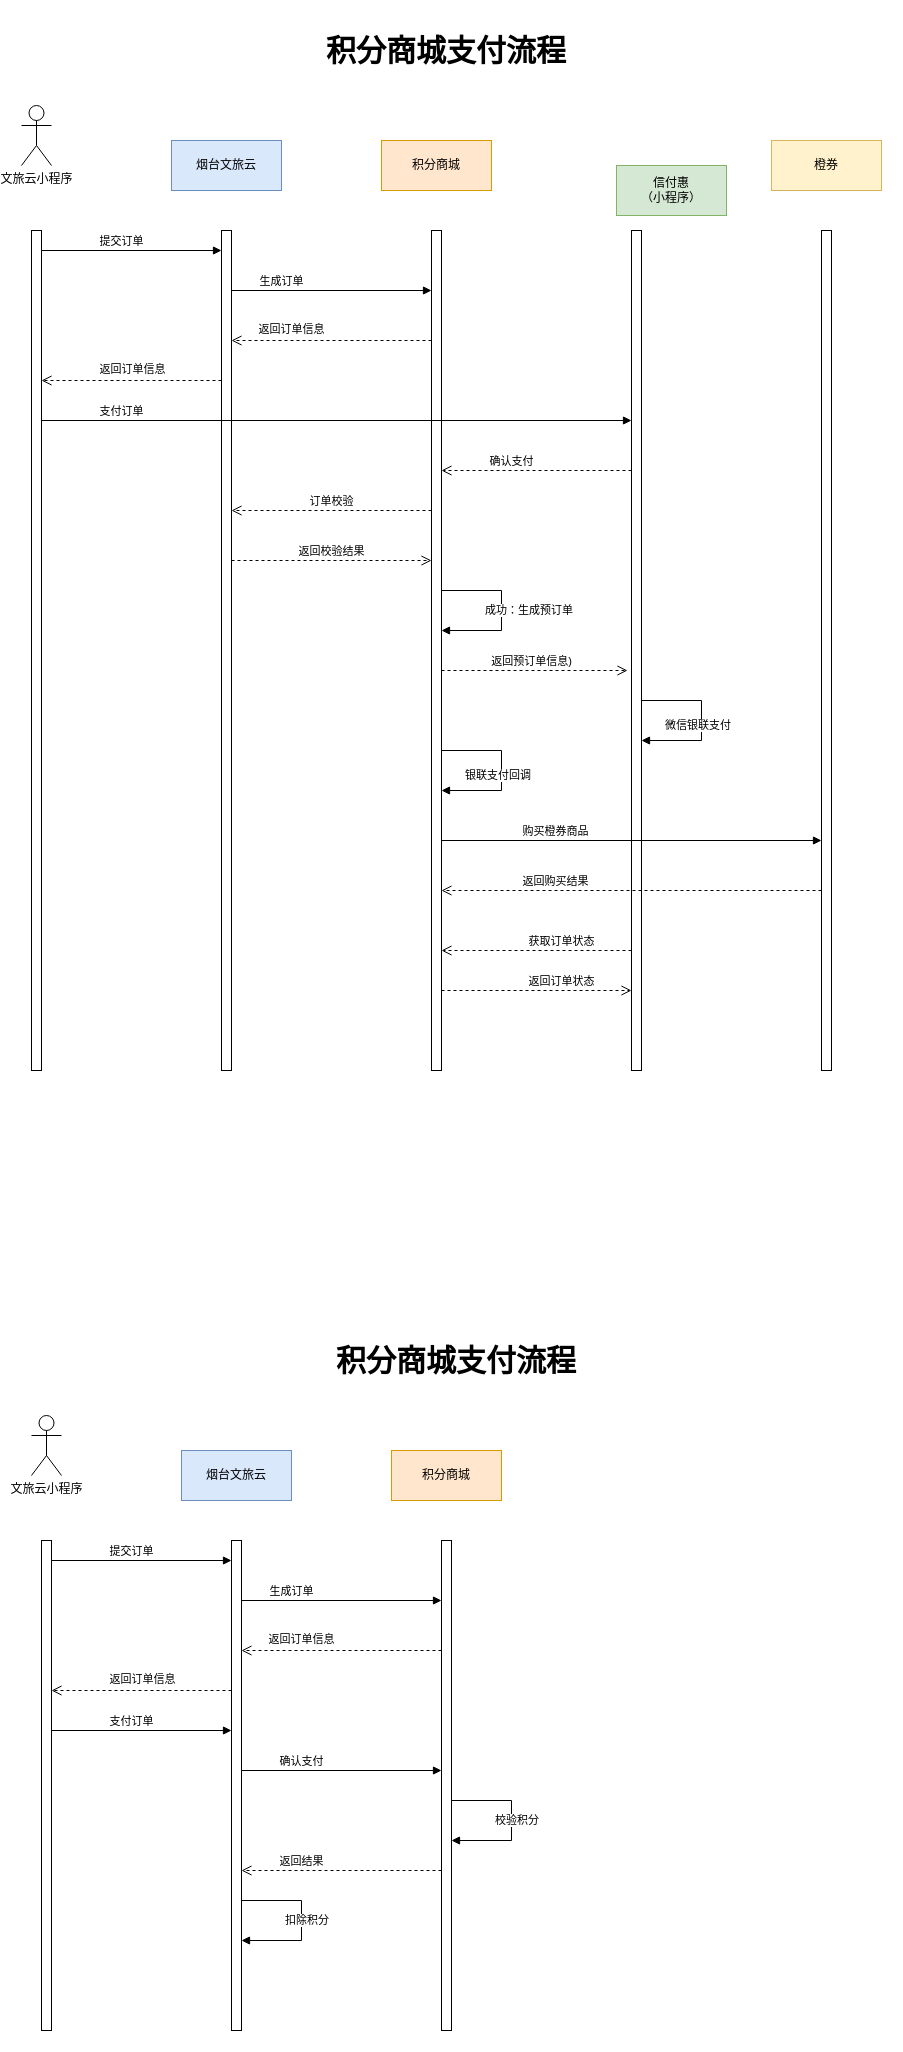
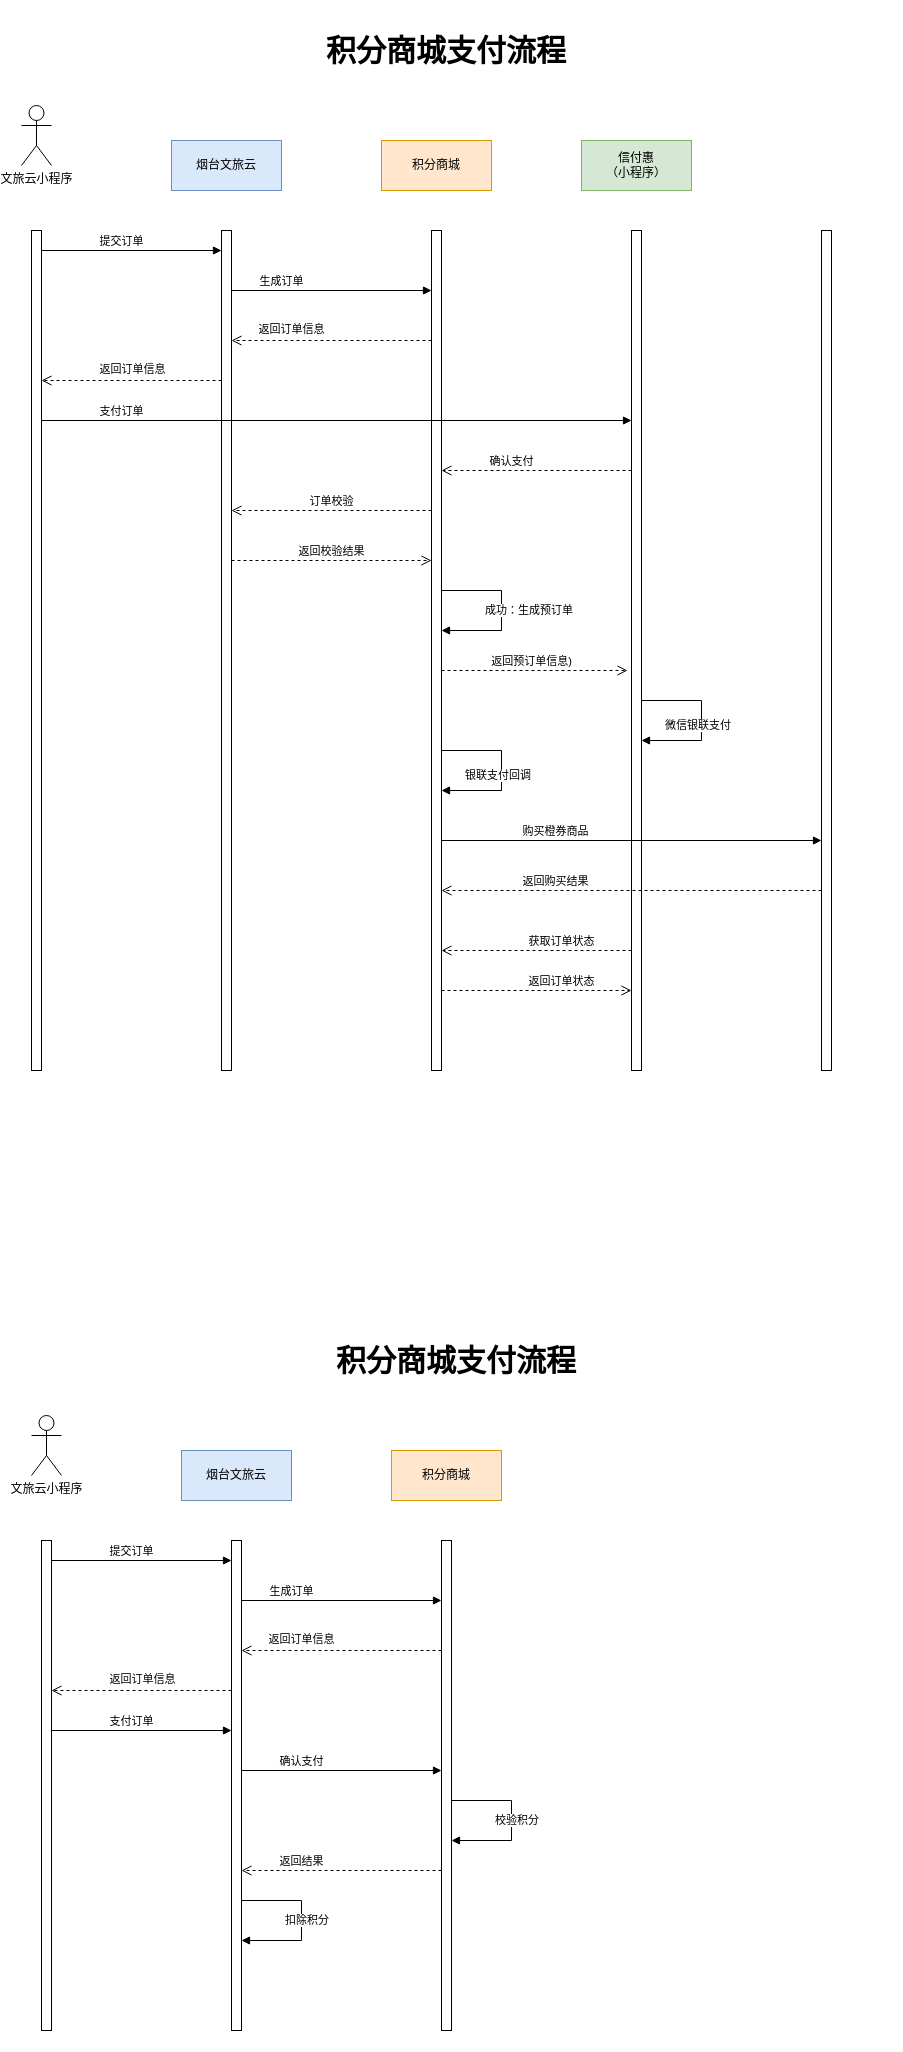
node "橙券": removed
node "信付惠 （小程序）": moved (672, 191) -> (637, 166)
